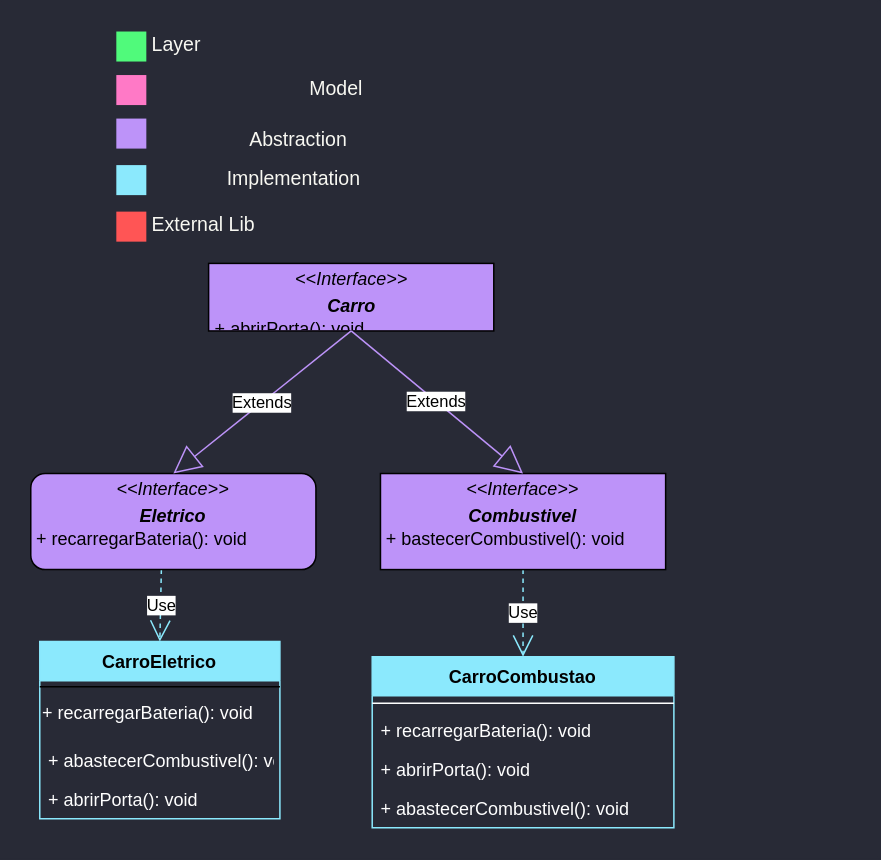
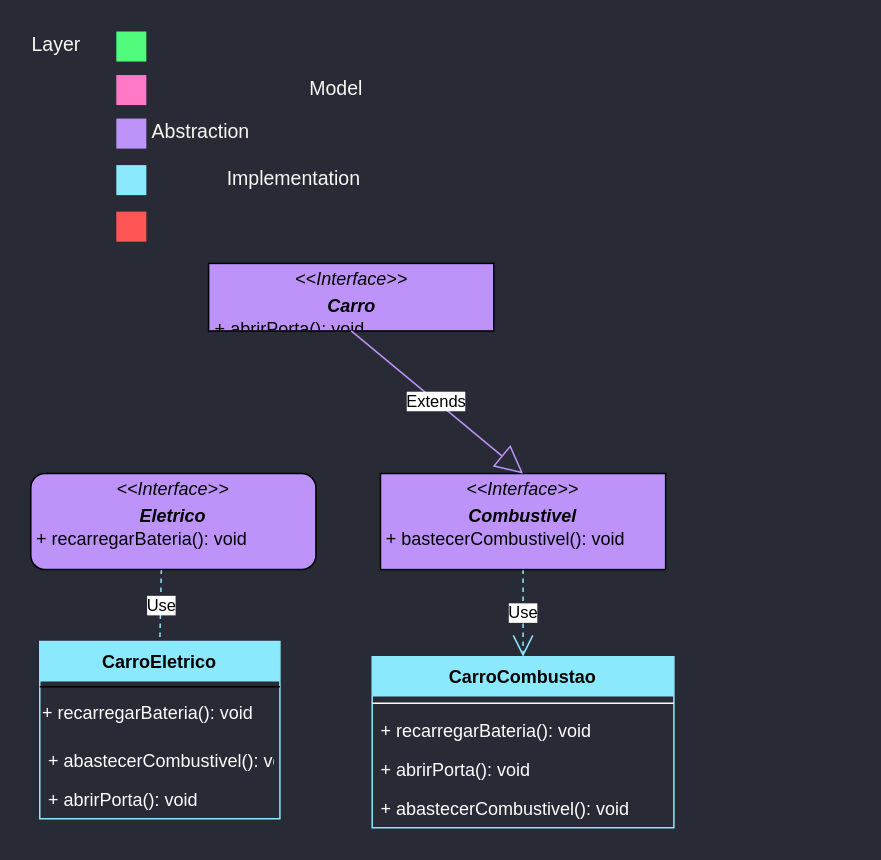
node "Layer": moved (182, 47) -> (62, 47)
node "Abstraction": moved (303, 141) -> (206, 134)
node "External Lib": removed
edge "<<Interface>> Carro + abrirPorta(): void" -> "<<Interface>> Eletrico + recarregarBateria(): void": removed, label "Extends"
edge "<<Interface>> Eletrico + recarregarBateria(): void" -> "CarroEletrico": arrowhead open -> none
